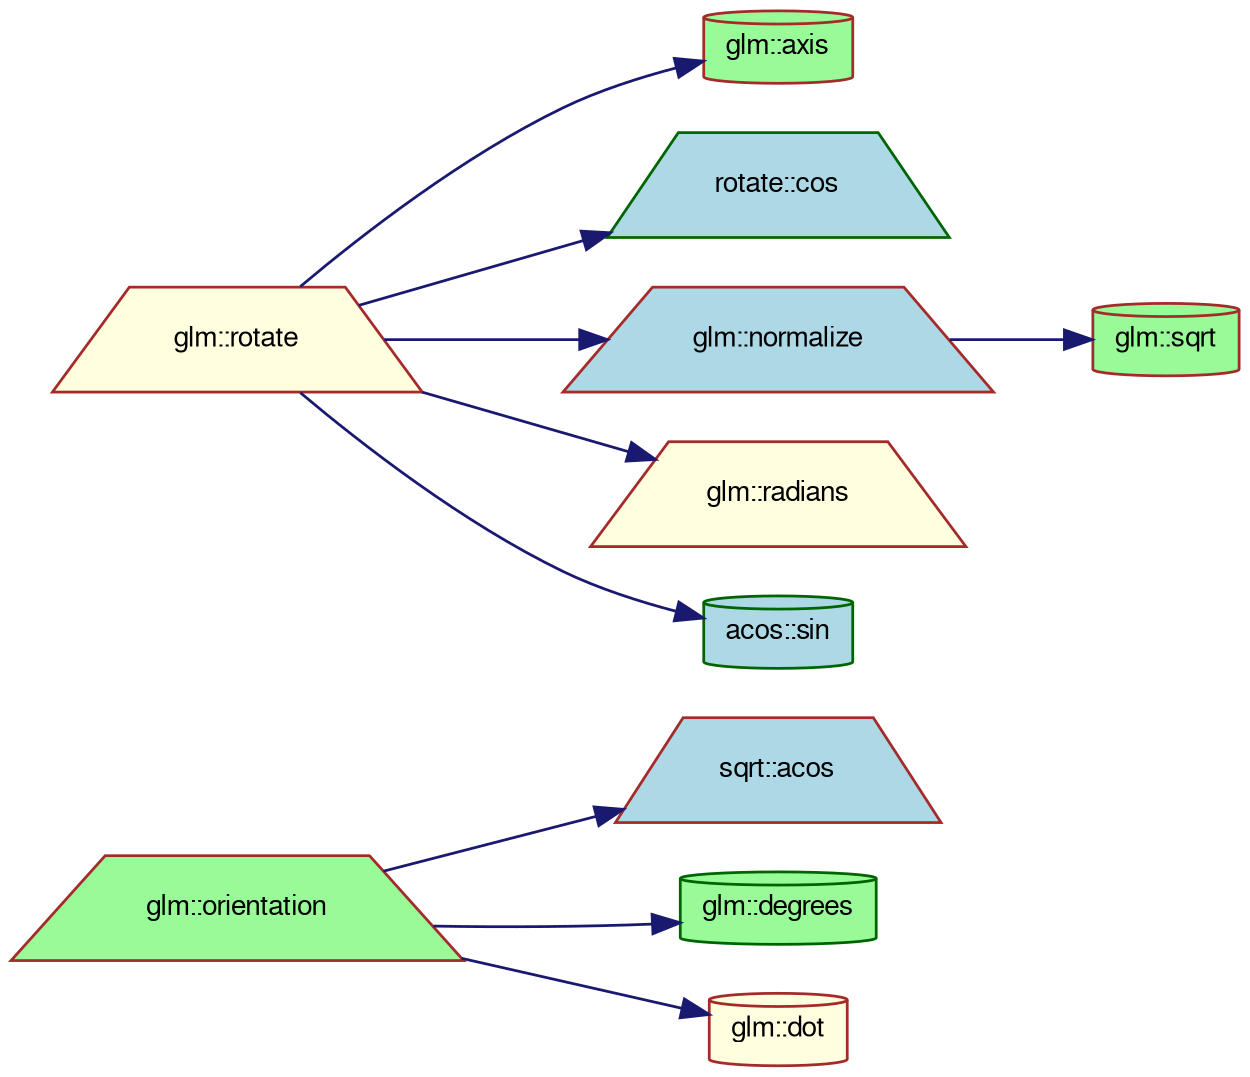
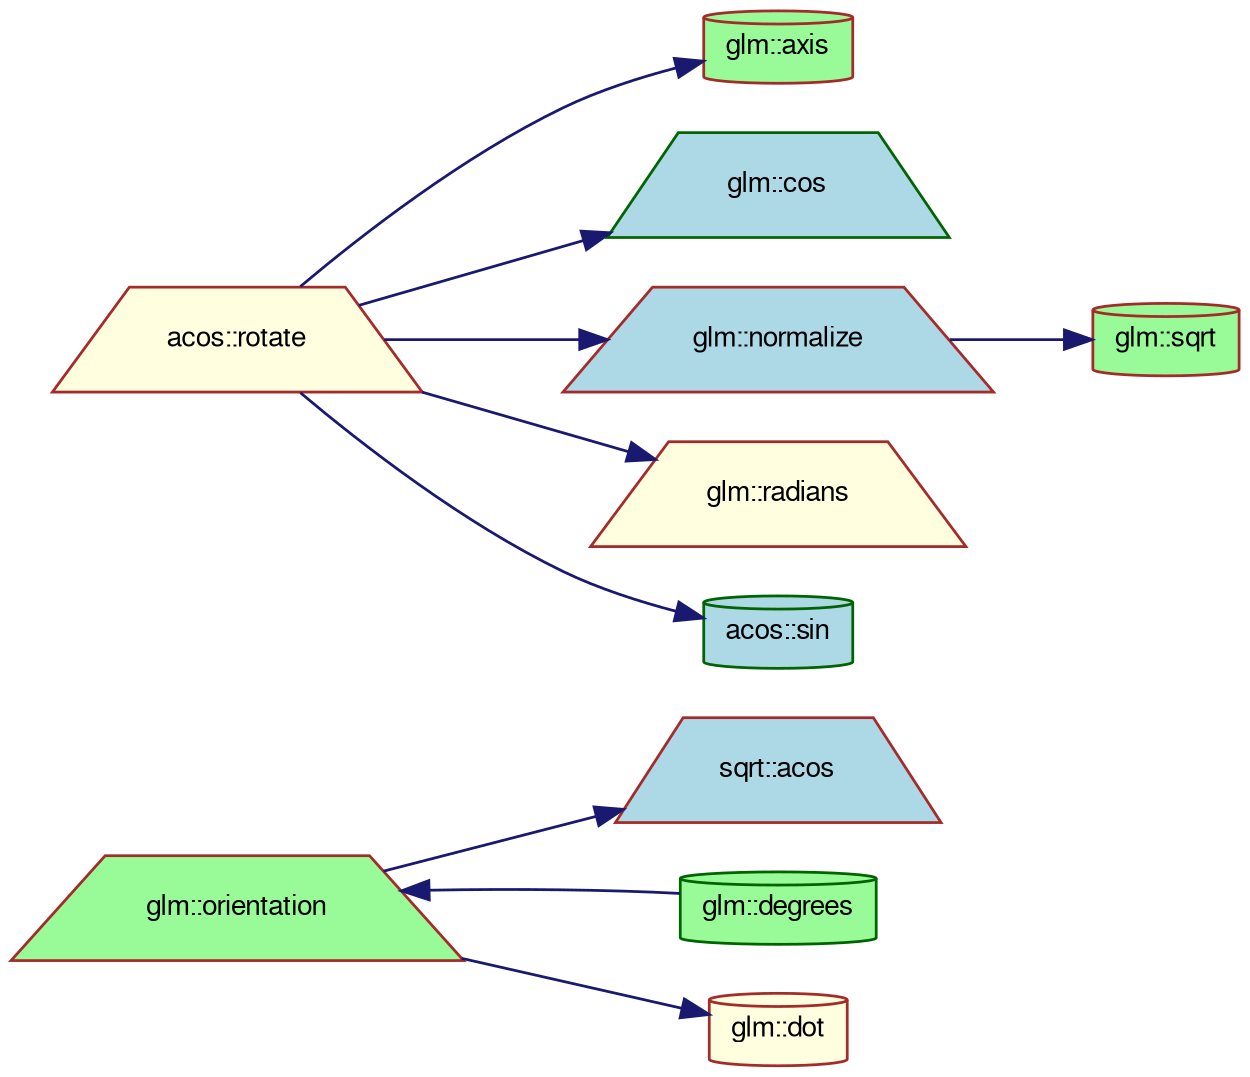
node "rotate::cos": label "rotate::cos" -> "glm::cos"
node "glm::rotate": label "glm::rotate" -> "acos::rotate"
edge "glm::orientation" -> "glm::degrees": reversed
